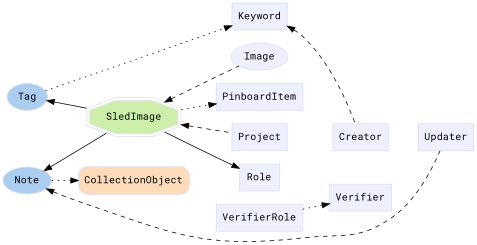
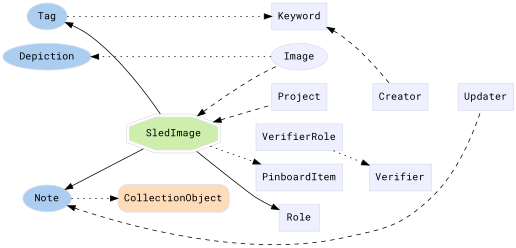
node "Depiction": added
